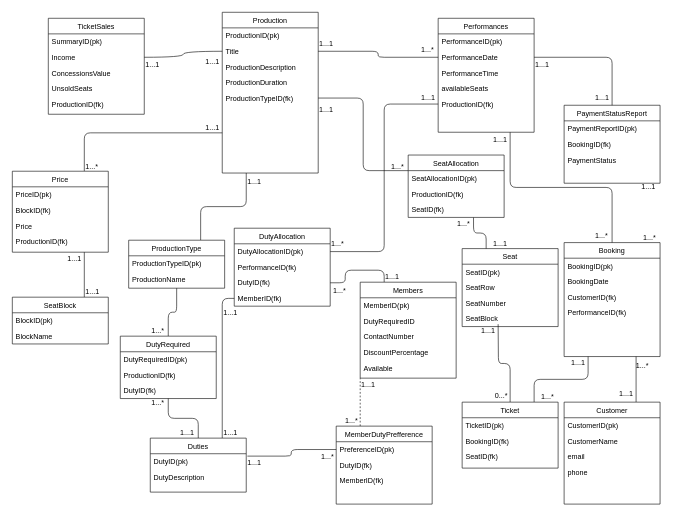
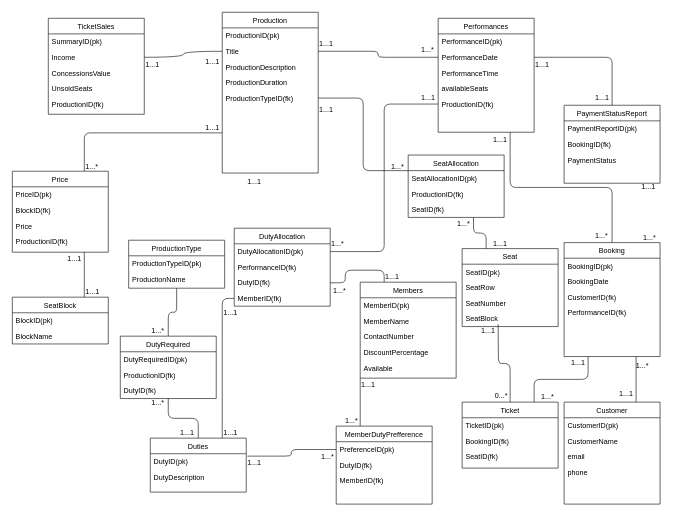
edge "Production" -- "ProductionType": removed
node "DutyRequiredID": label "DutyRequiredID" -> "MemberName"
edge "Members" -- "MemberDutyPrefference": style dashed -> solid
